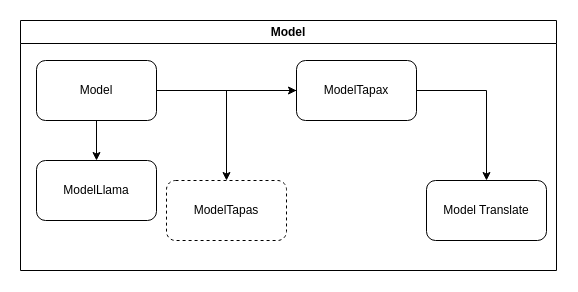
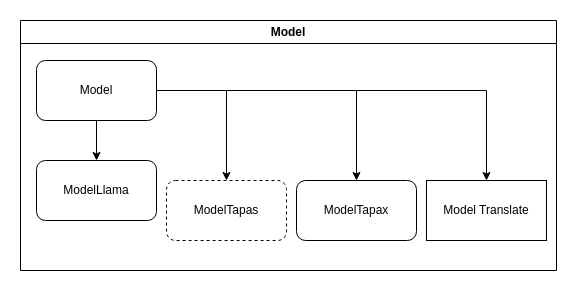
node "ModelTapax": moved (357, 91) -> (357, 211)
node "Model Translate": shape rounded rectangle -> rectangle
